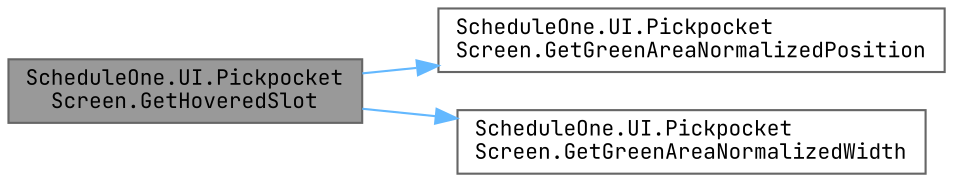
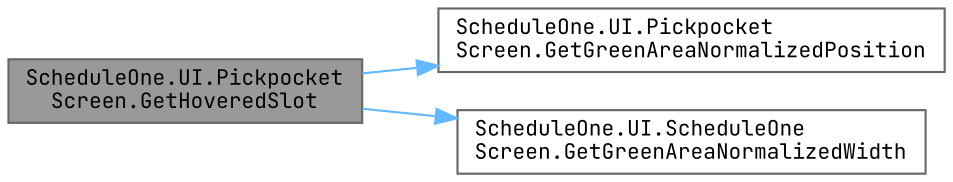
node "ScheduleOne.UI.Pickpocket Screen.GetGreenAreaNormalizedWidth": label "ScheduleOne.UI.Pickpocket Screen.GetGreenAreaNormalizedWidth" -> "ScheduleOne.UI.ScheduleOne Screen.GetGreenAreaNormalizedWidth"
